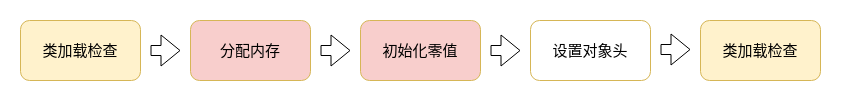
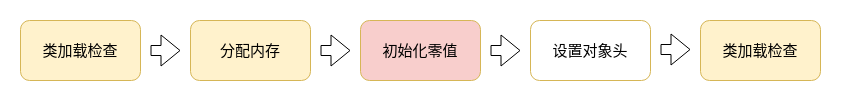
node "分配内存": fillcolor #f8cecc -> #fff2cc
